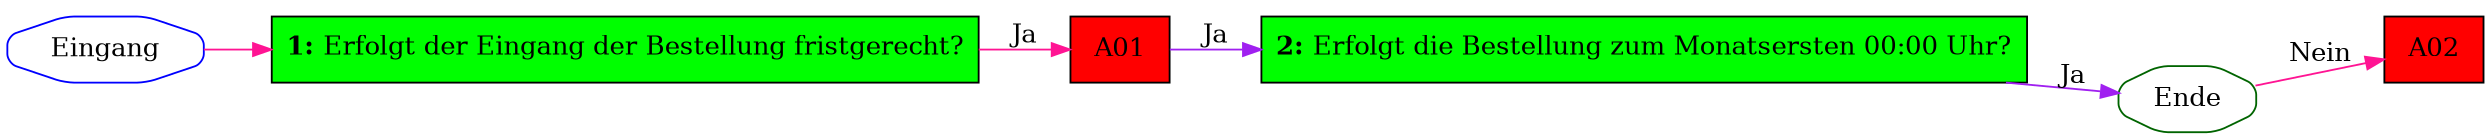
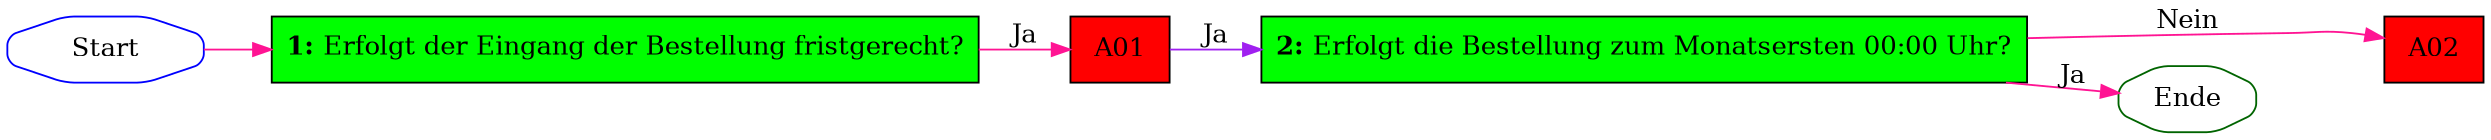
node "Eingang": label "Eingang" -> "Start"
edge "Ende" -> "A02": now "2:" -> "A02"
edge "2:" -> "Ende": color purple -> deeppink
